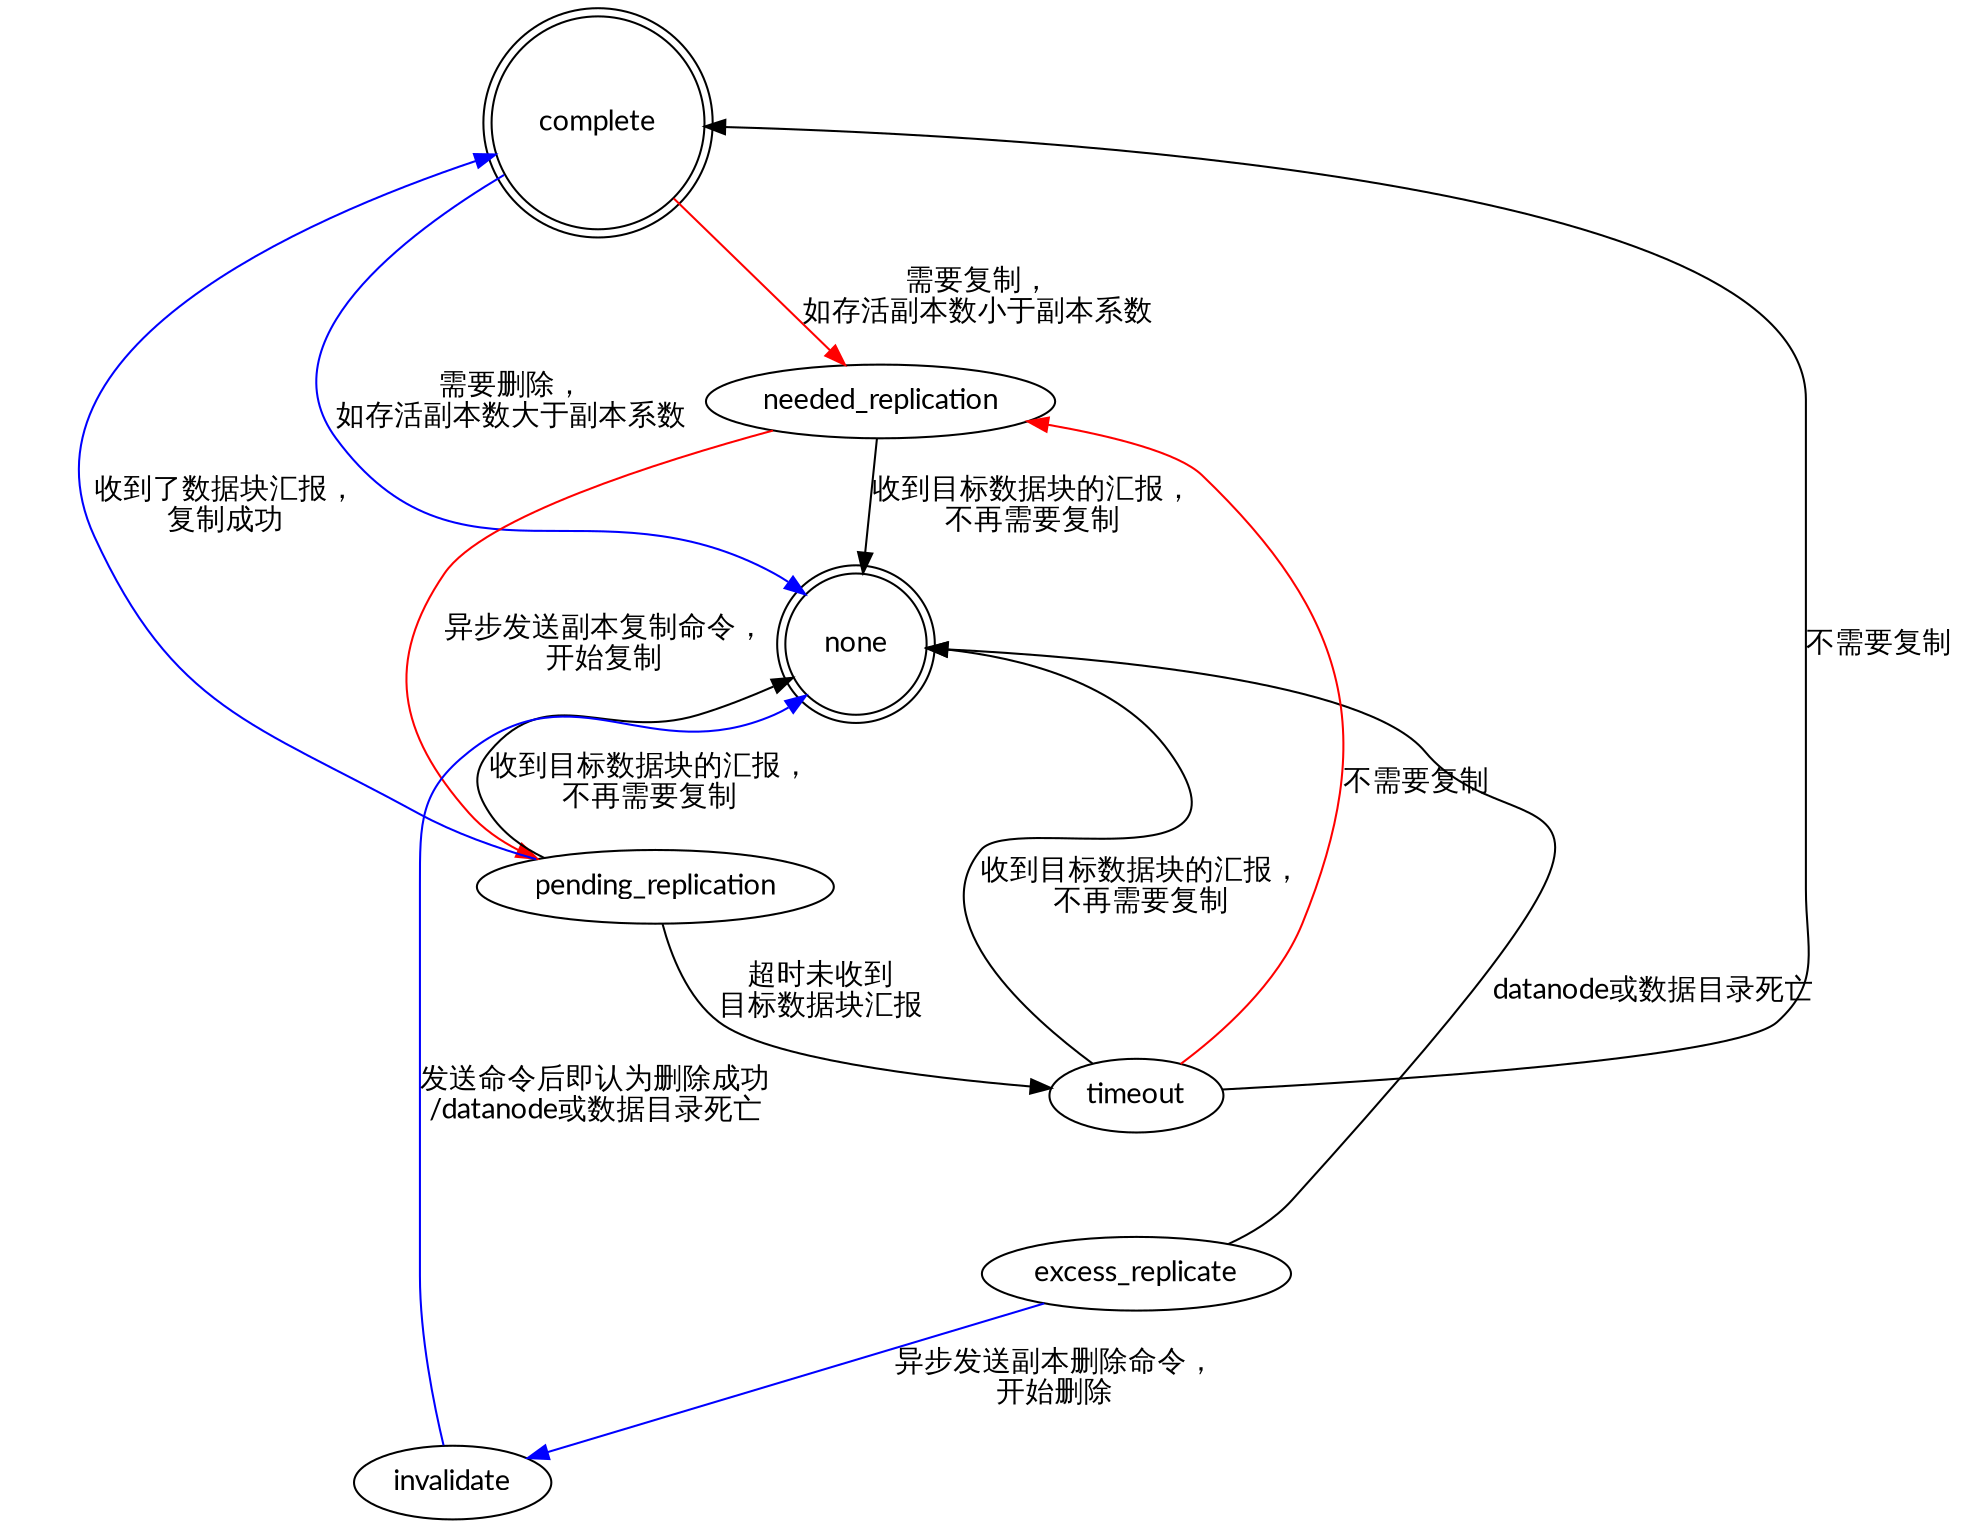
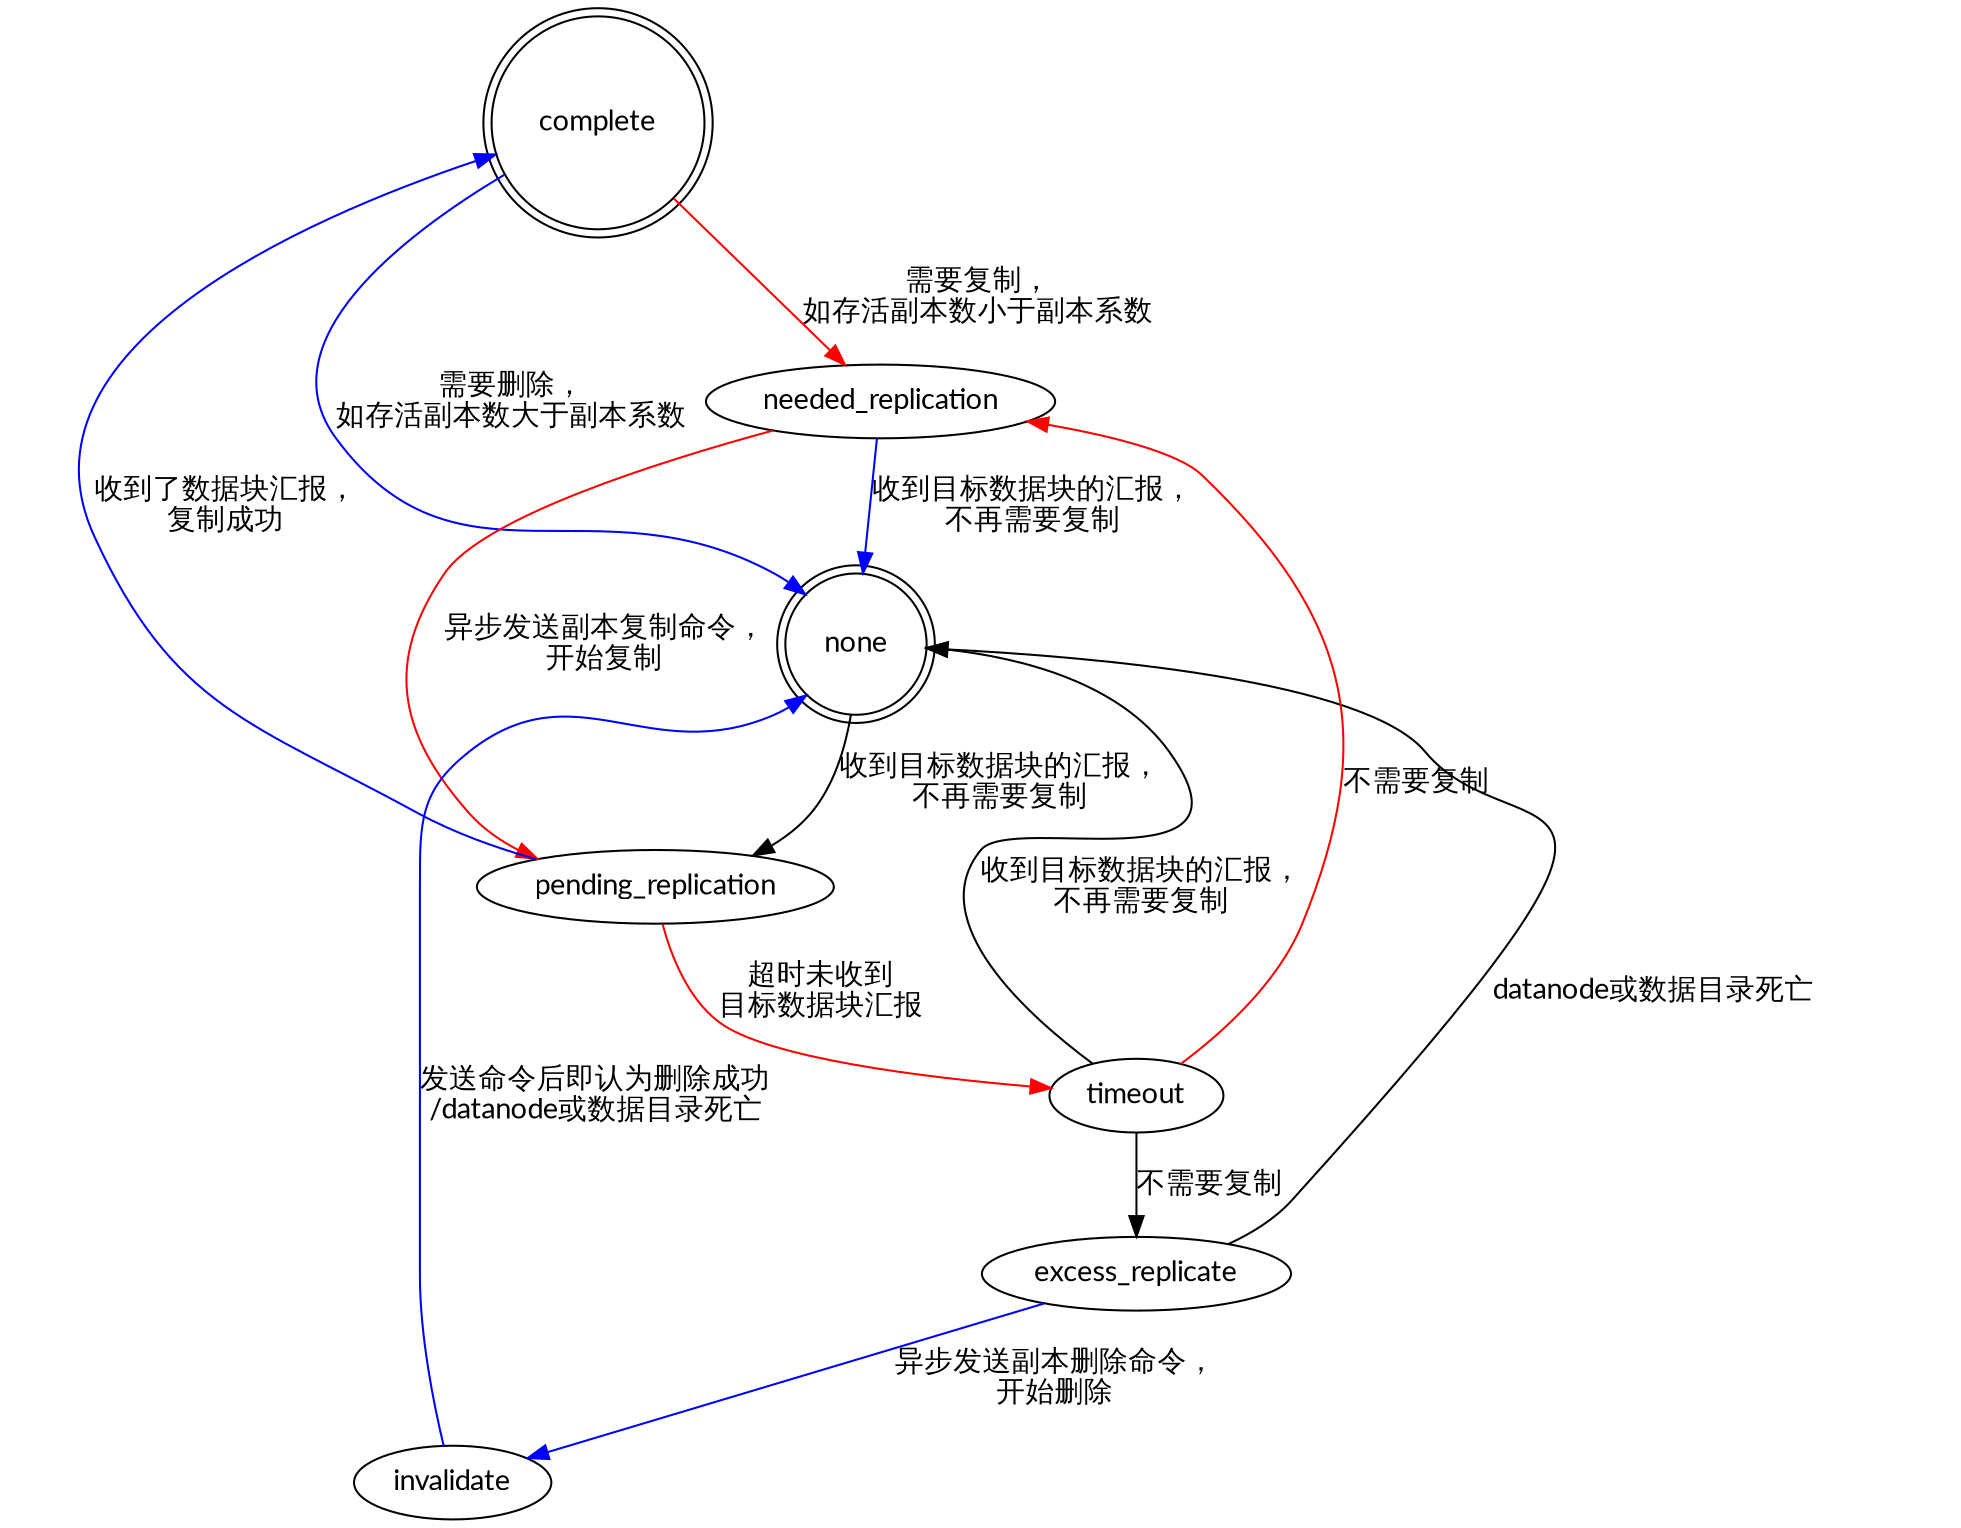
edge "timeout" -> "complete": now "timeout" -> "excess_replicate"
edge "needed_replication" -> "none": color black -> blue
edge "pending_replication" -> "none": reversed
edge "pending_replication" -> "timeout": color black -> red
